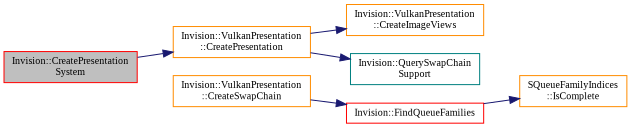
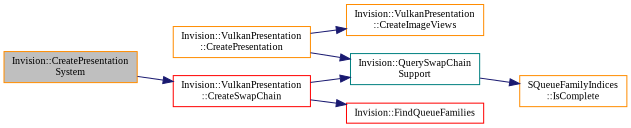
edge "Invision::CreatePresentation System" -> "Invision::VulkanPresentation ::CreatePresentation": now "Invision::CreatePresentation System" -> "Invision::VulkanPresentation ::CreateSwapChain"
node "Invision::CreatePresentation System": color red -> darkorange
edge "Invision::VulkanPresentation ::CreateSwapChain" -> "Invision::QuerySwapChain Support": added
node "Invision::VulkanPresentation ::CreateSwapChain": color darkorange -> red
edge "Invision::FindQueueFamilies" -> "SQueueFamilyIndices ::IsComplete": now "Invision::QuerySwapChain Support" -> "SQueueFamilyIndices ::IsComplete"
